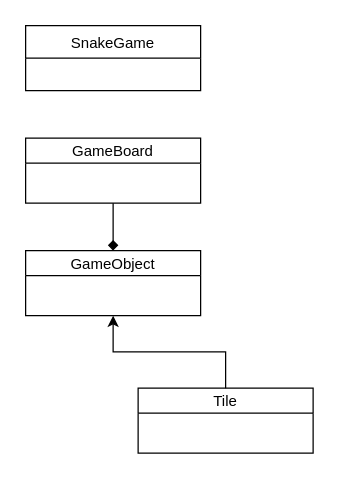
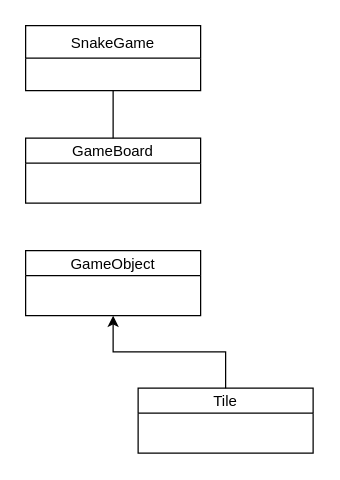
edge "SnakeGame" -- "GameBoard": added
edge "GameBoard" -> "GameObject": removed
